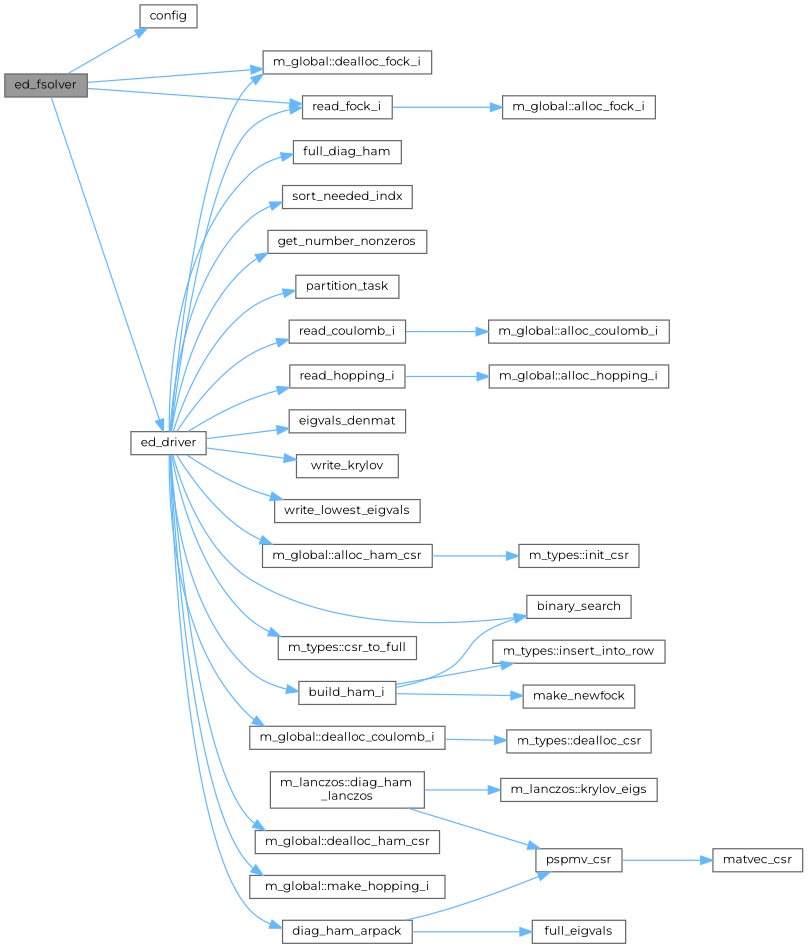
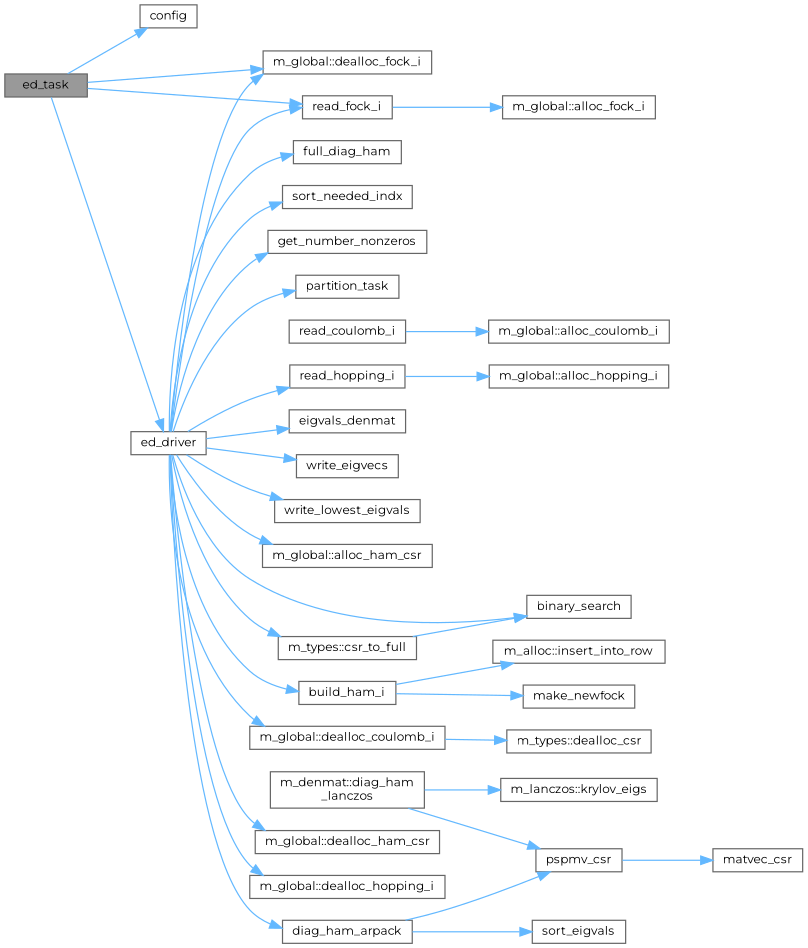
node "ed_fsolver": label "ed_fsolver" -> "ed_task"
edge "ed_driver" -> "read_coulomb_i": removed
node "write_krylov": label "write_krylov" -> "write_eigvecs"
node "m_types::init_csr": removed
node "m_types::insert_into_row": label "m_types::insert_into_row" -> "m_alloc::insert_into_row"
edge "build_ham_i" -> "binary_search": now "m_types::csr_to_full" -> "binary_search"
node "m_lanczos::diag_ham _lanczos": label "m_lanczos::diag_ham _lanczos" -> "m_denmat::diag_ham _lanczos"
node "m_global::make_hopping_i": label "m_global::make_hopping_i" -> "m_global::dealloc_hopping_i"
node "full_eigvals": label "full_eigvals" -> "sort_eigvals"
